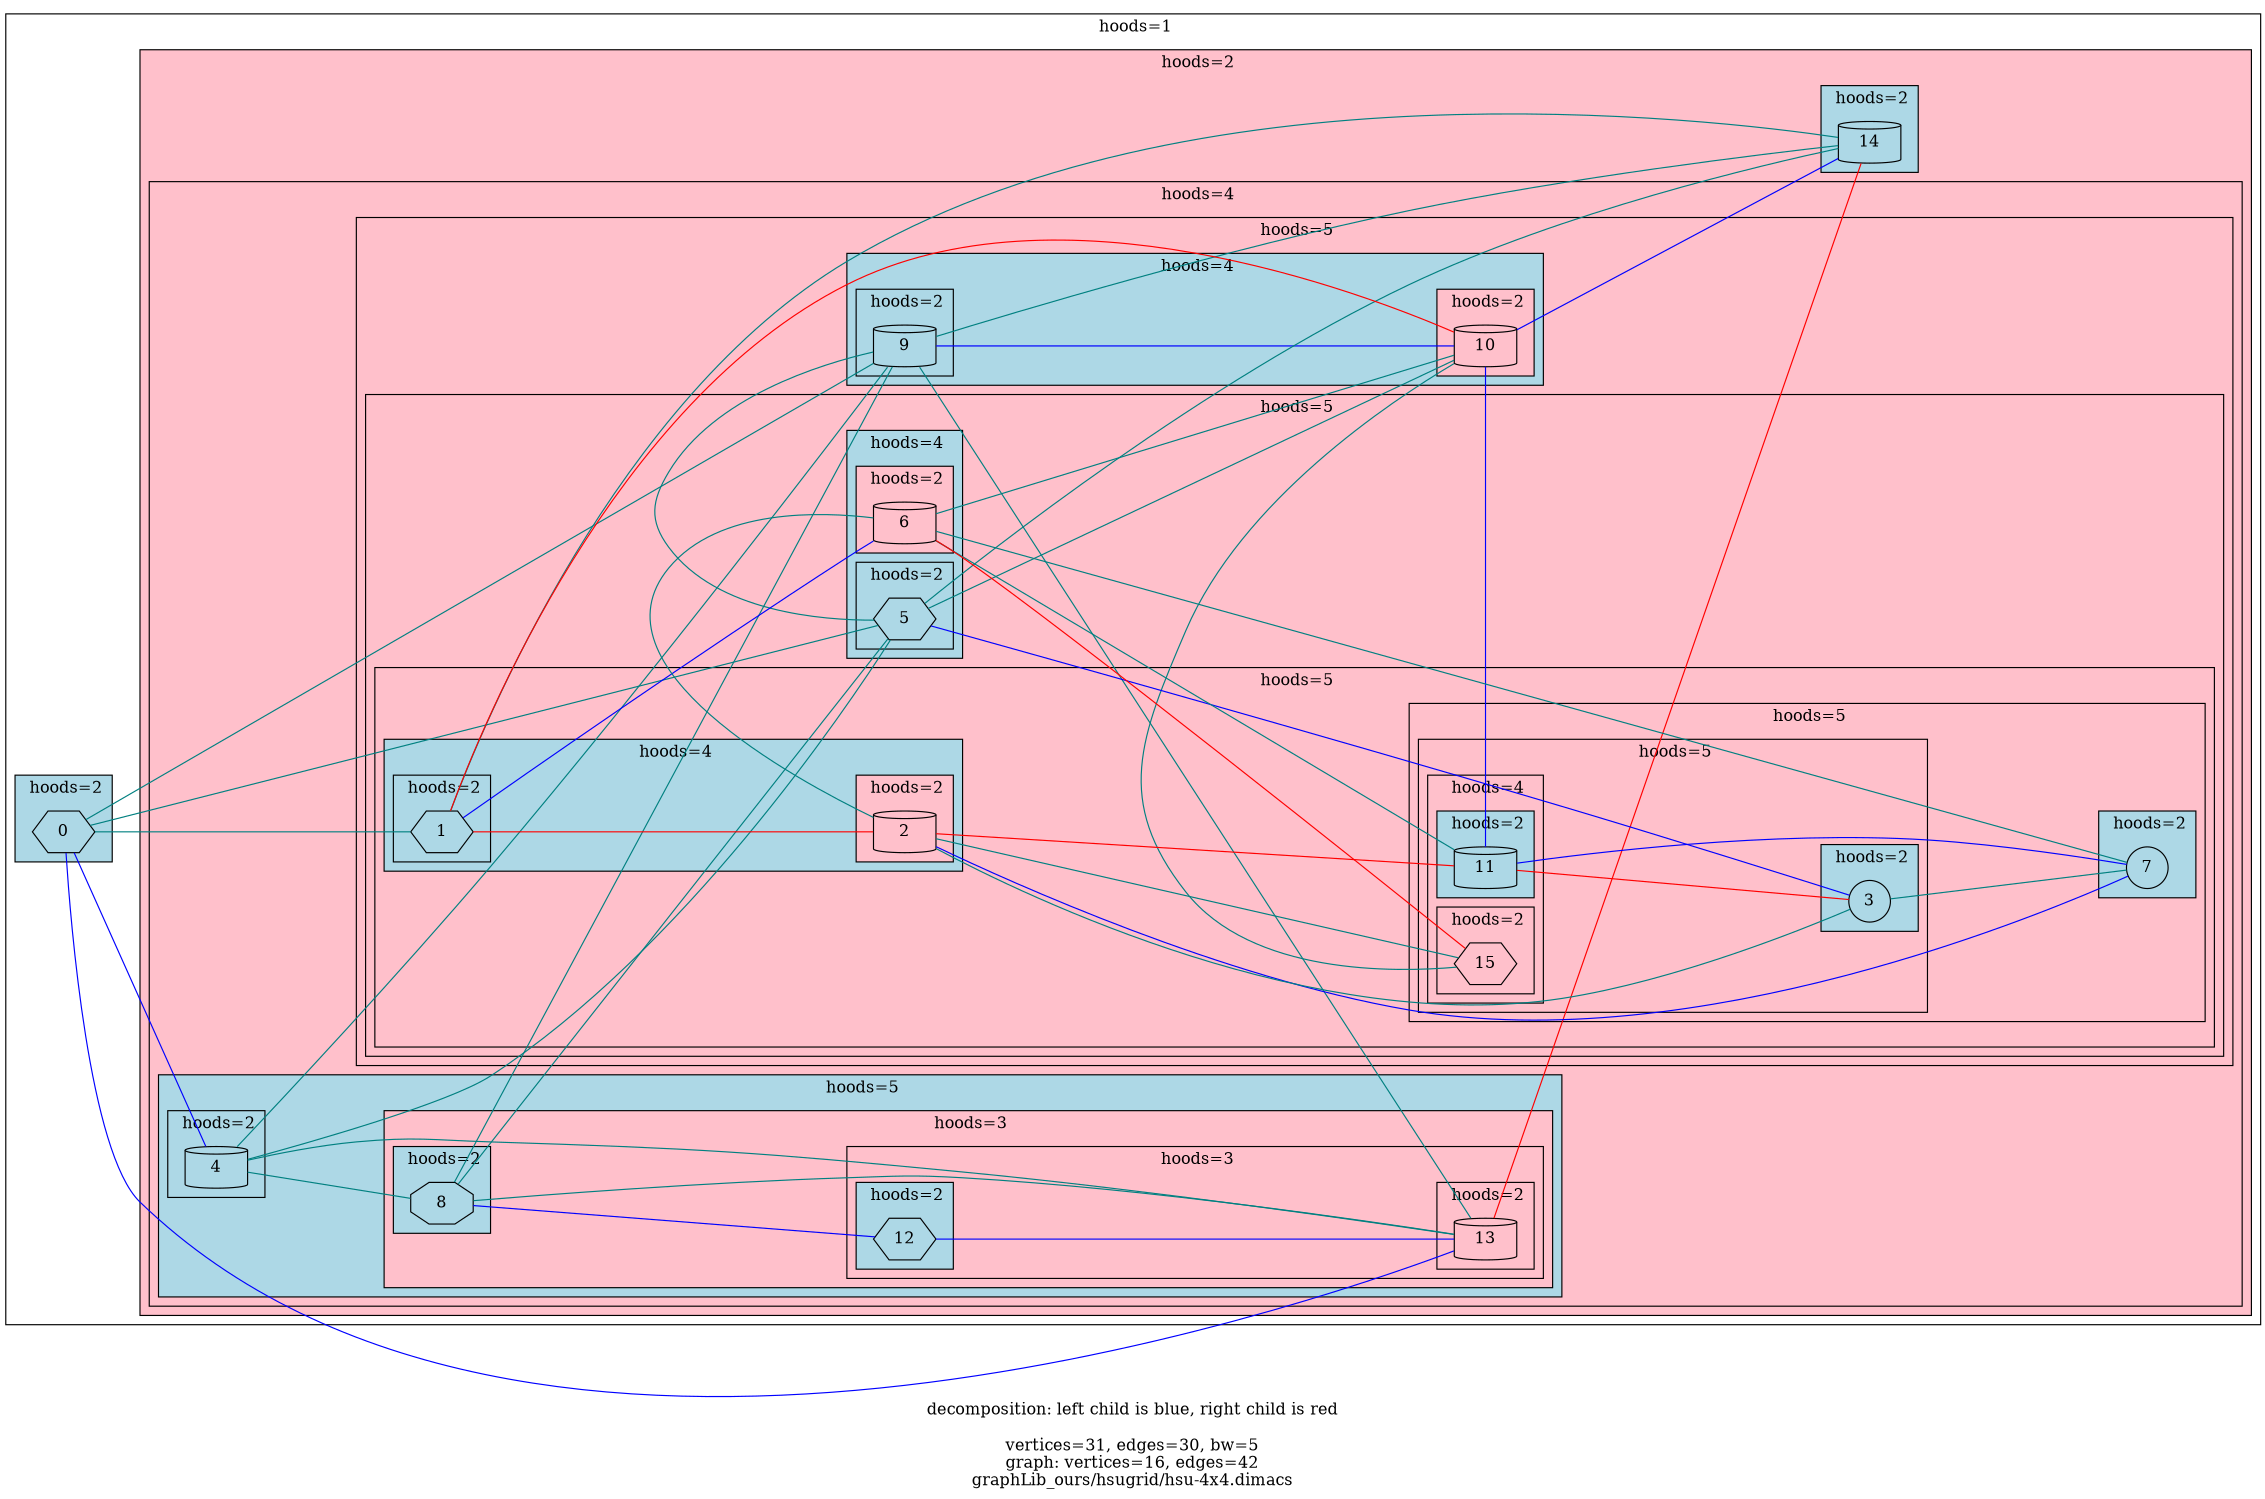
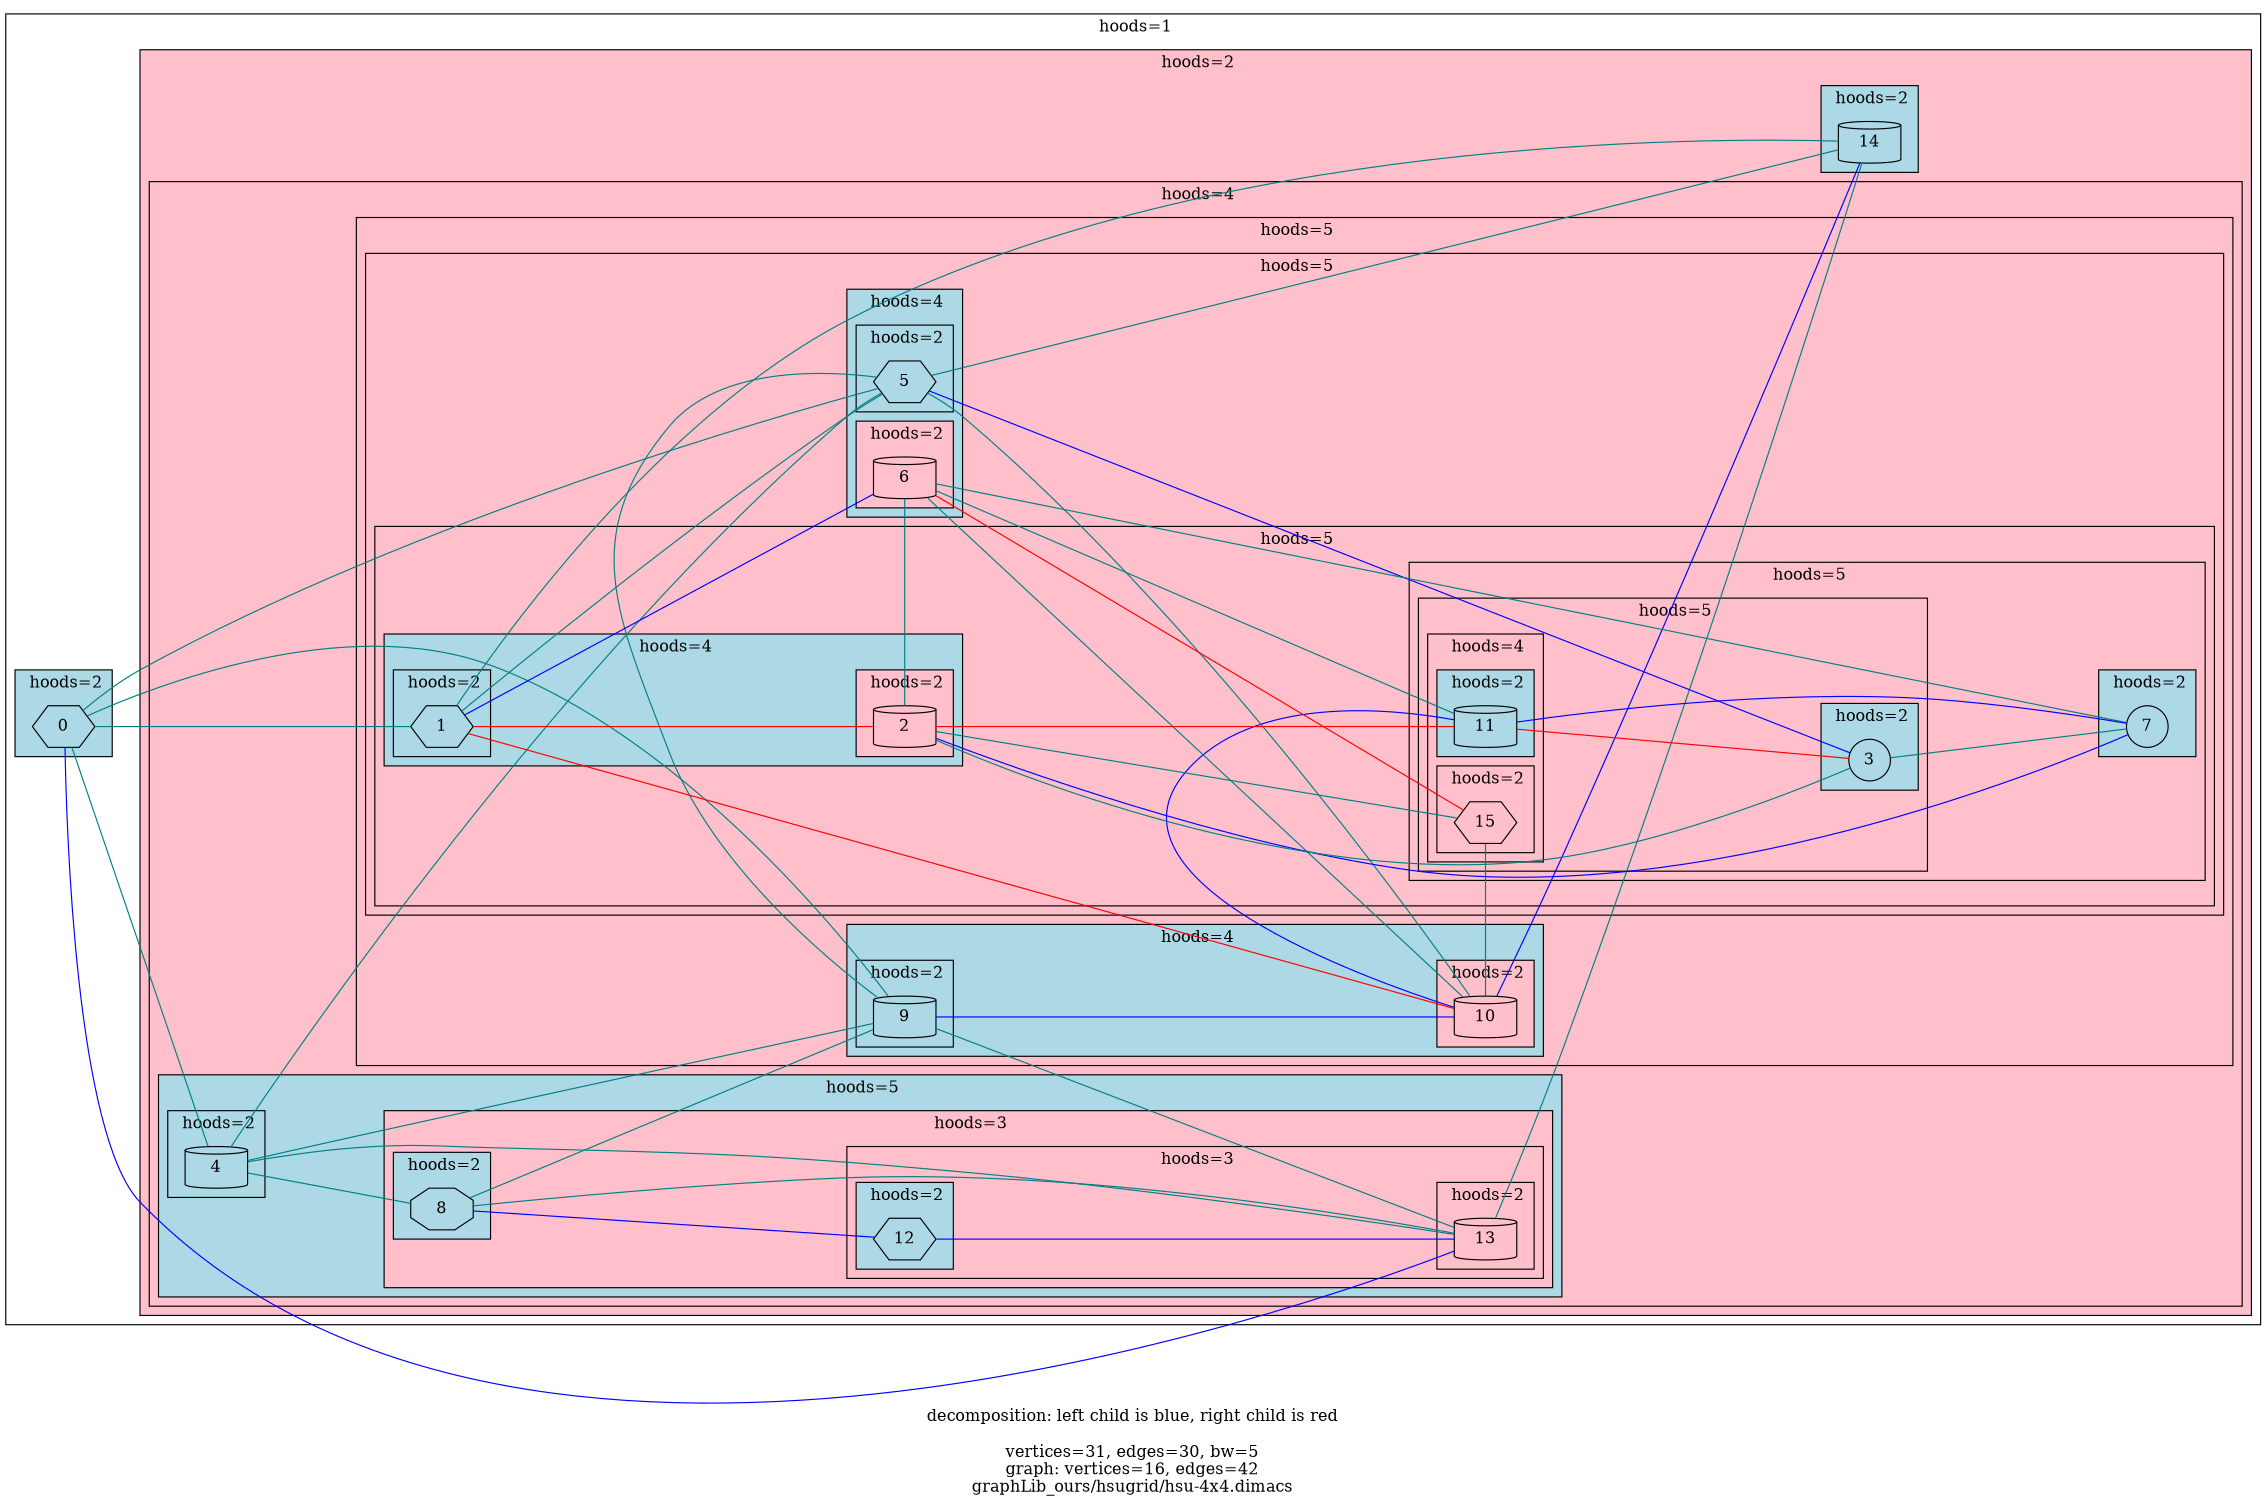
edge "14" -- "9": removed
edge "14" -- "13": color red -> teal
edge "5" -- "8": now "5" -- "1"
edge "0" -- "4": color blue -> teal
